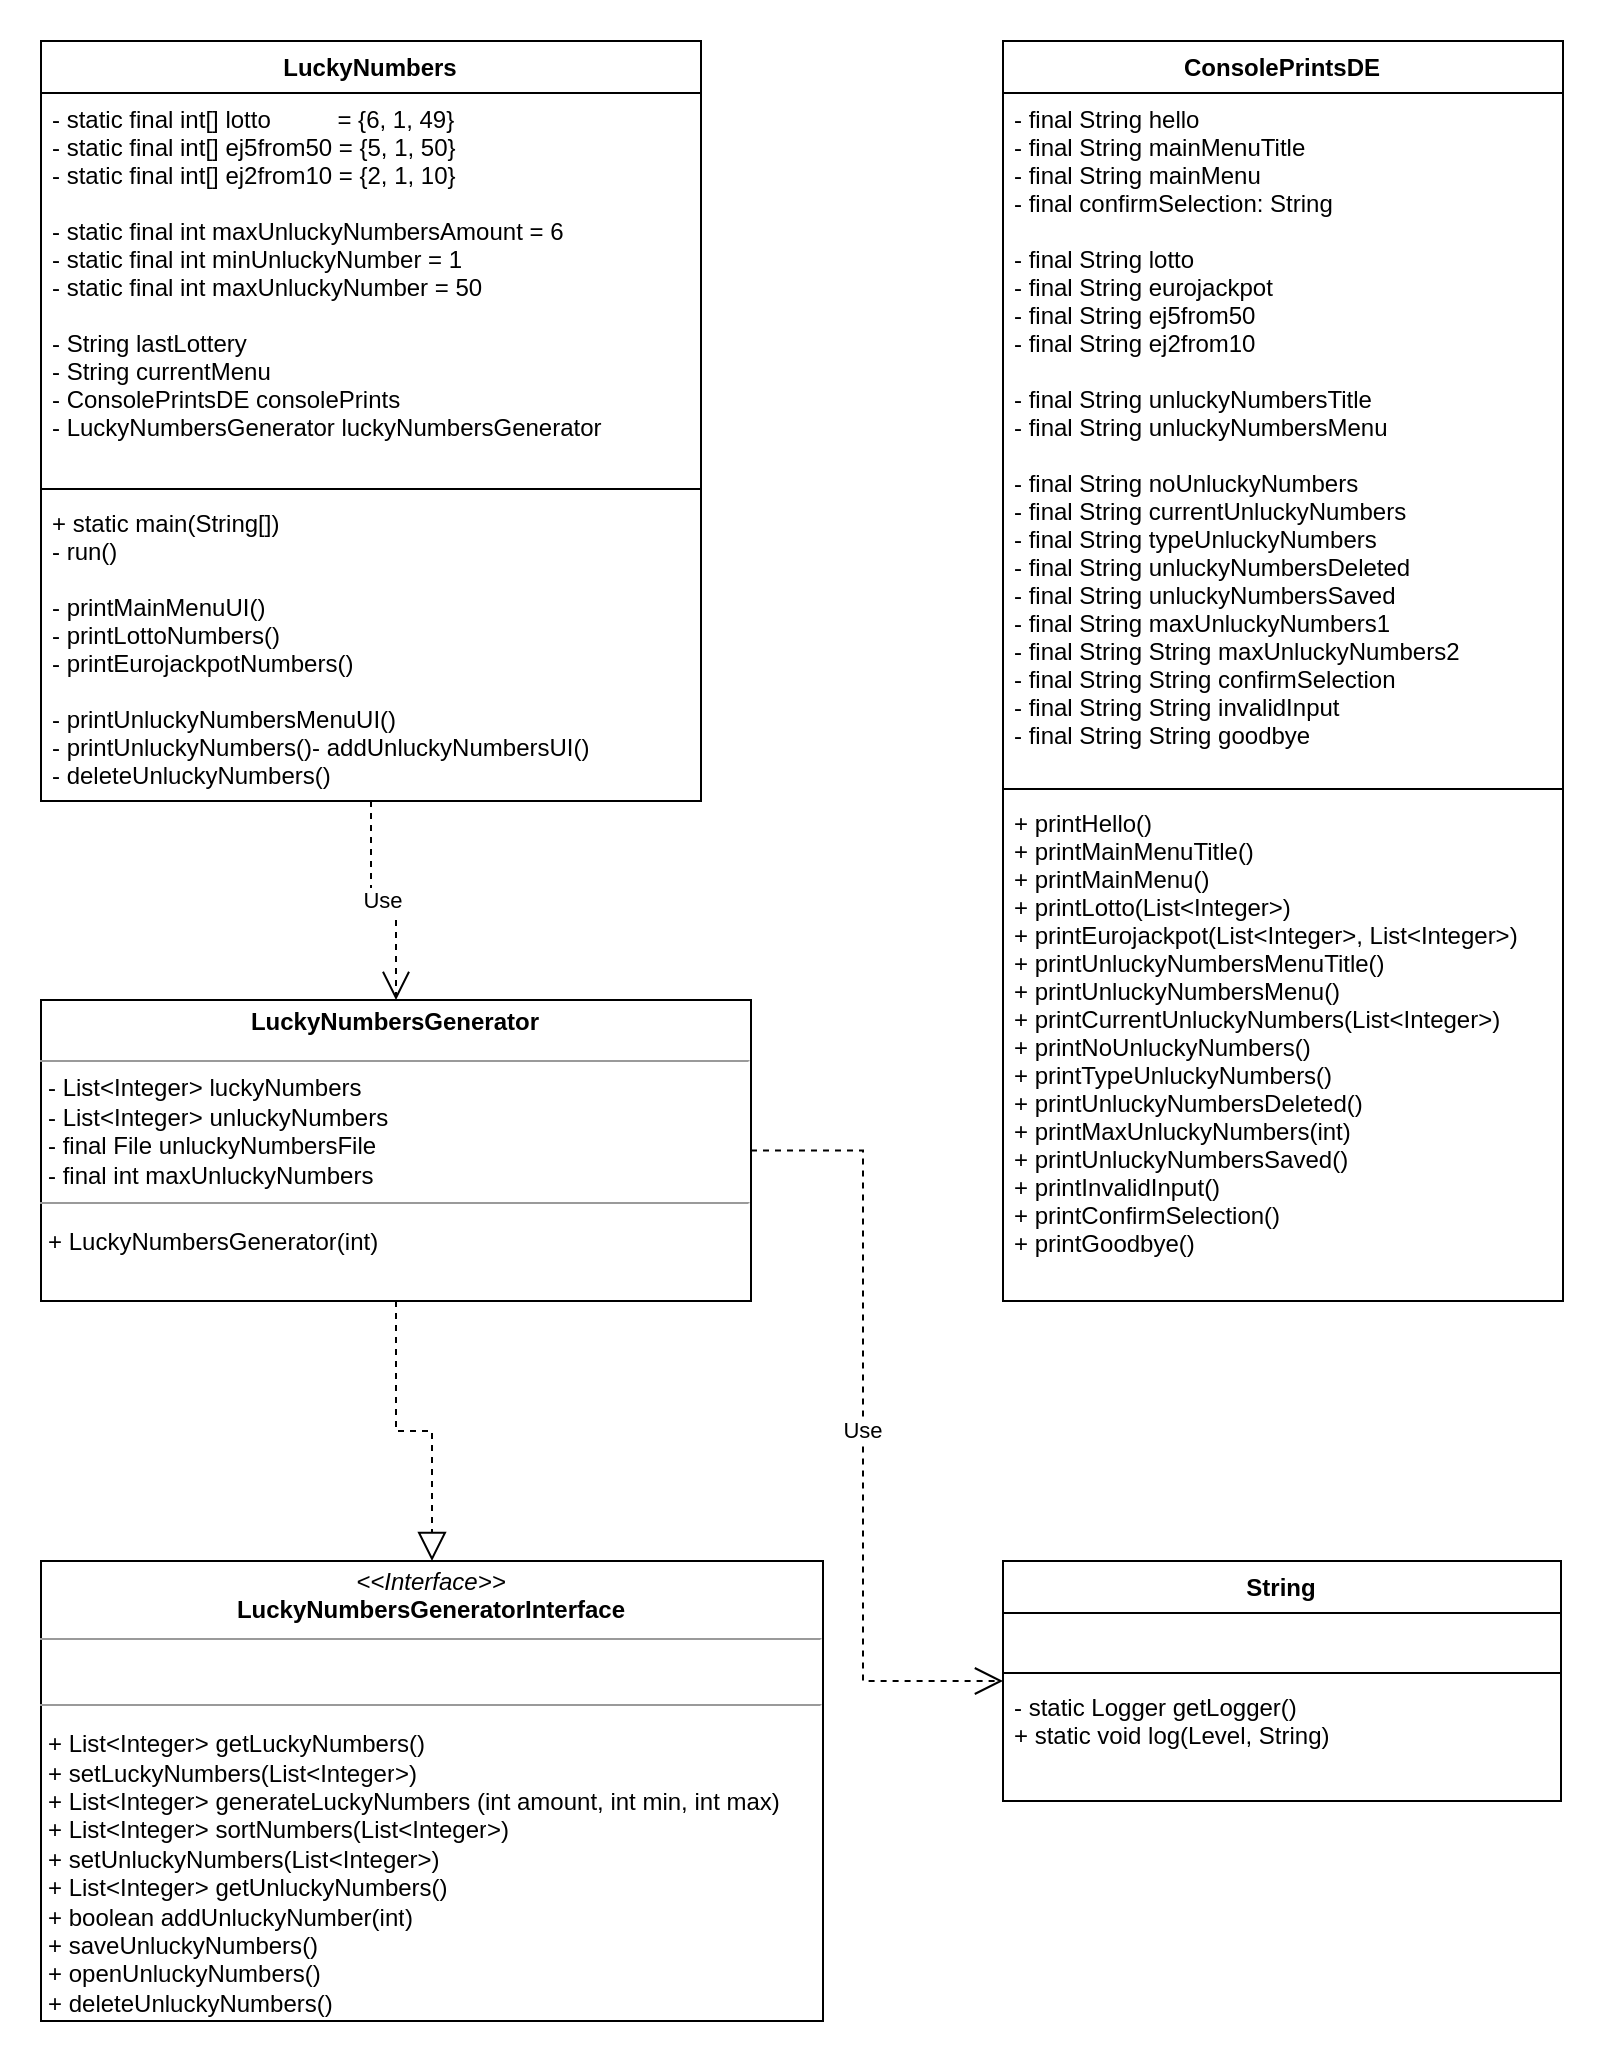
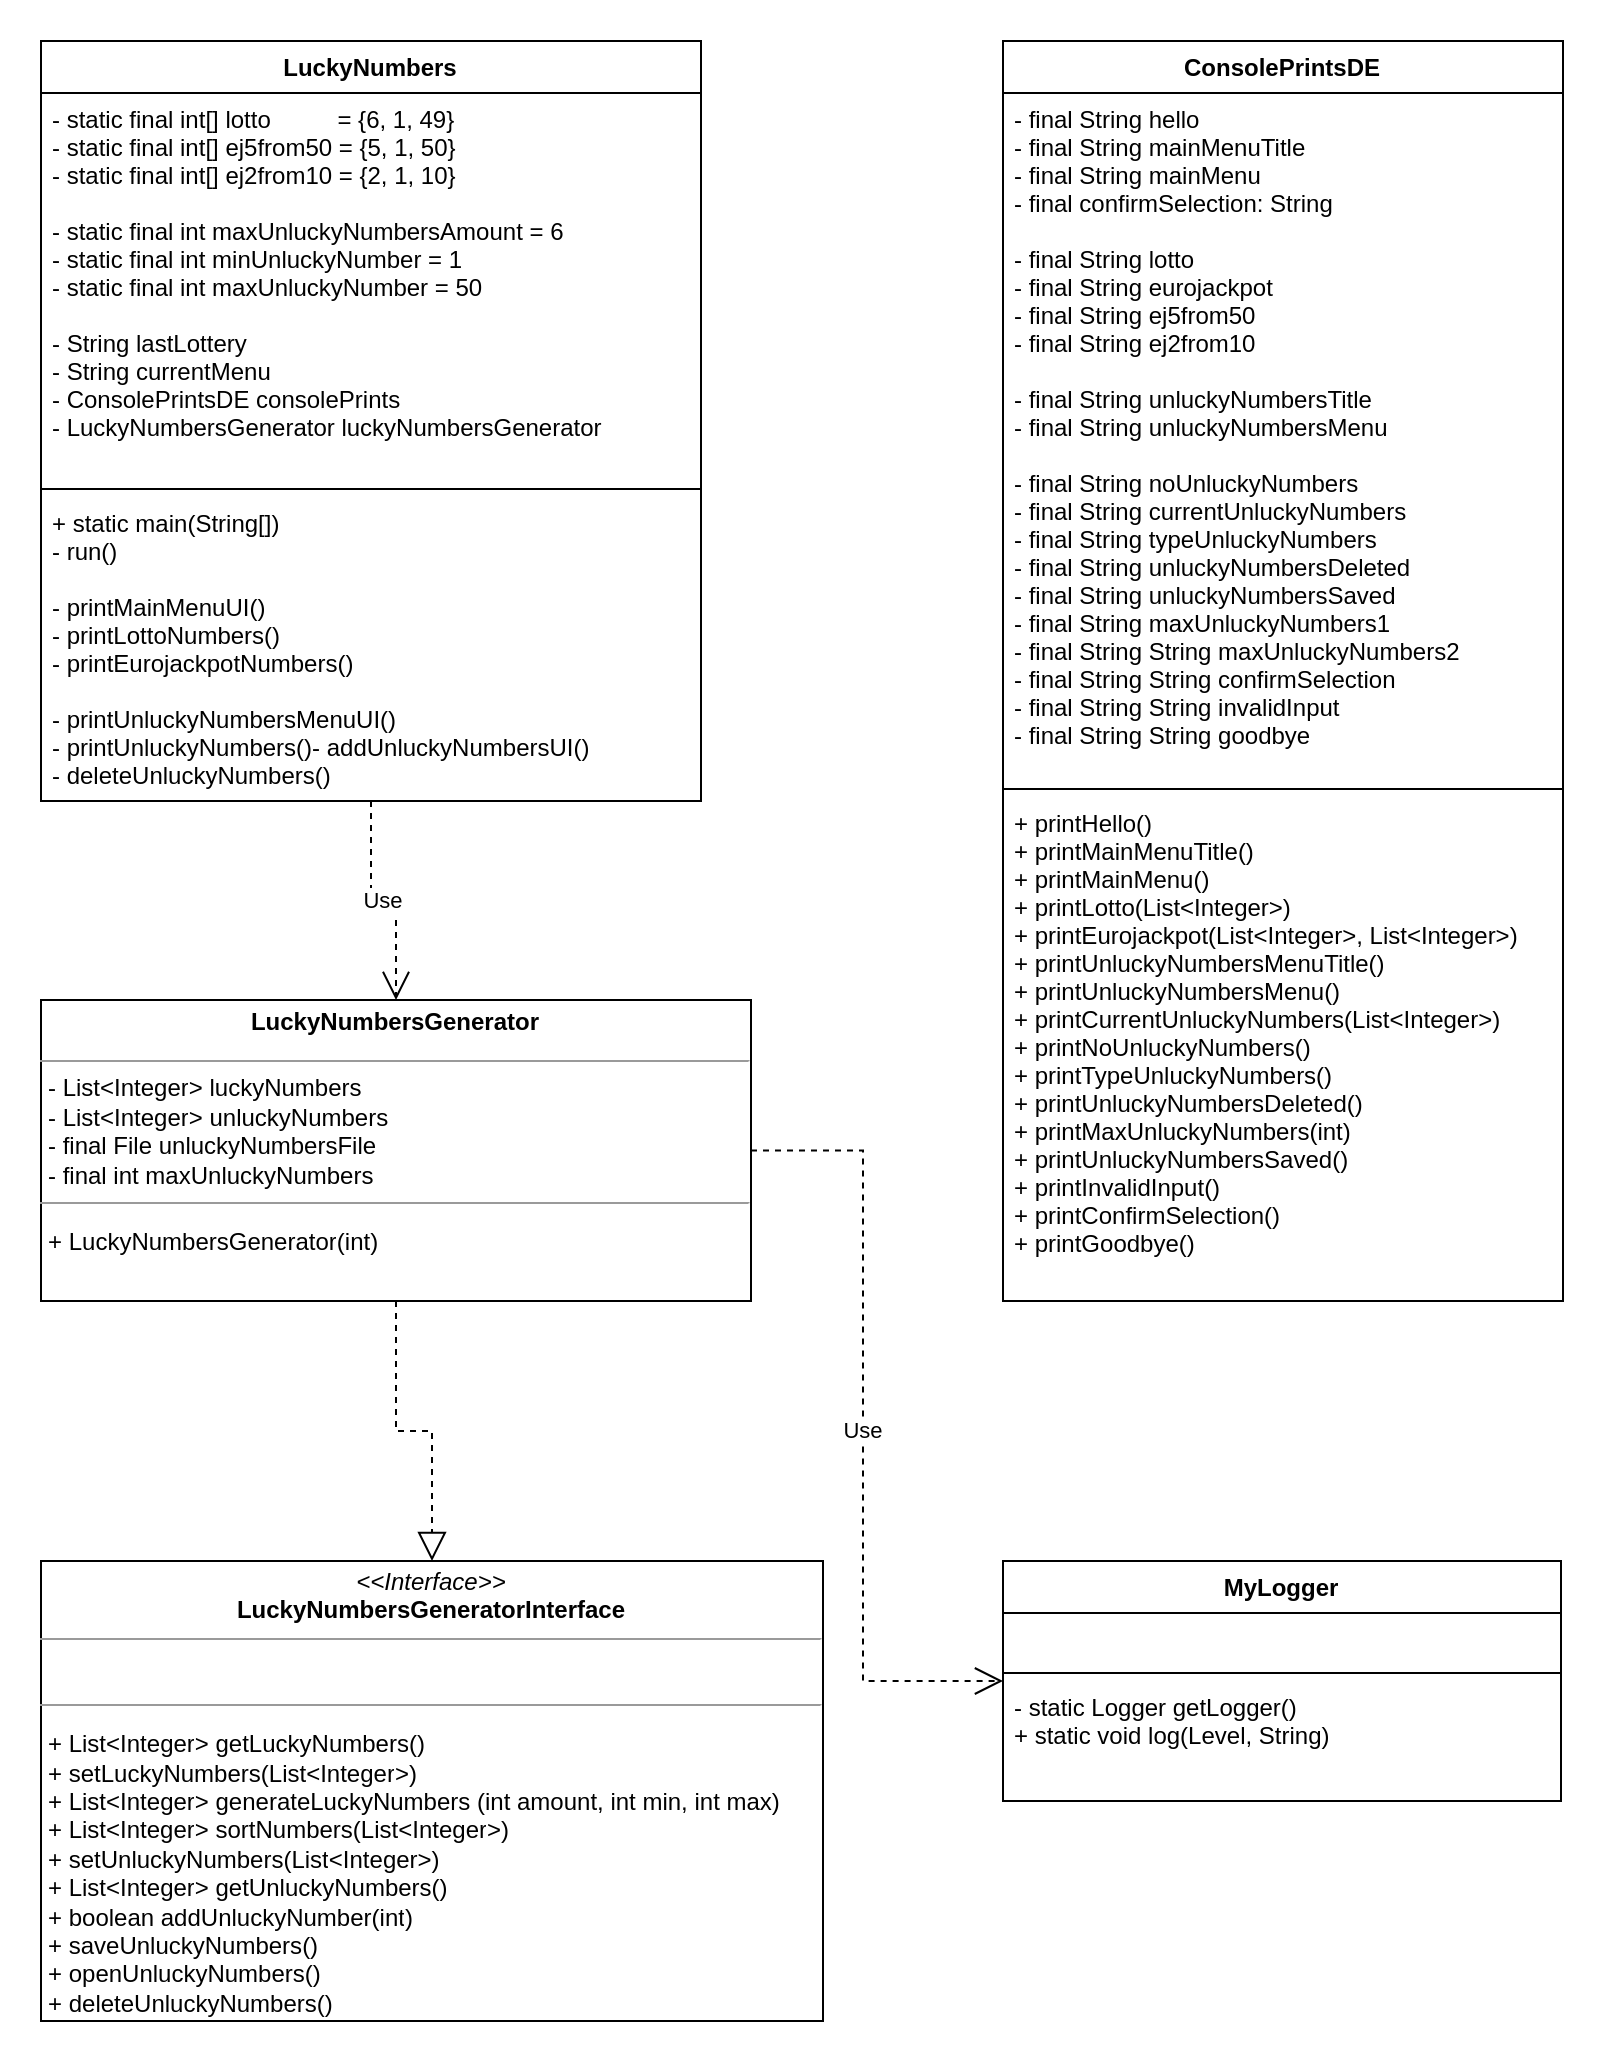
node "String": label "String" -> "MyLogger"
